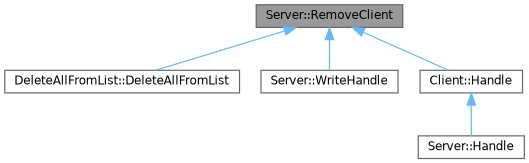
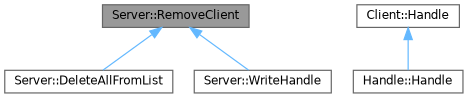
edge "Client::Handle" -> "Server::RemoveClient": removed
node "DeleteAllFromList::DeleteAllFromList": label "DeleteAllFromList::DeleteAllFromList" -> "Server::DeleteAllFromList"
node "Server::Handle": label "Server::Handle" -> "Handle::Handle"
